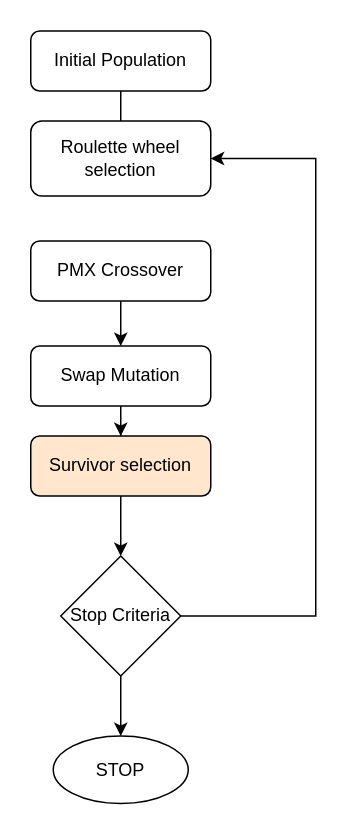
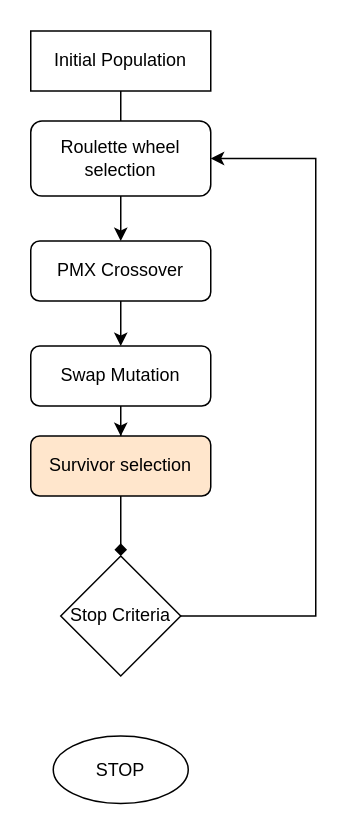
node "Initial Population": shape rounded rectangle -> rectangle
edge "Roulette wheel selection" -> "PMX Crossover": added
edge "Survivor selection" -> "Stop Criteria": arrowhead classic -> diamond
edge "Stop Criteria" -> "STOP": removed
